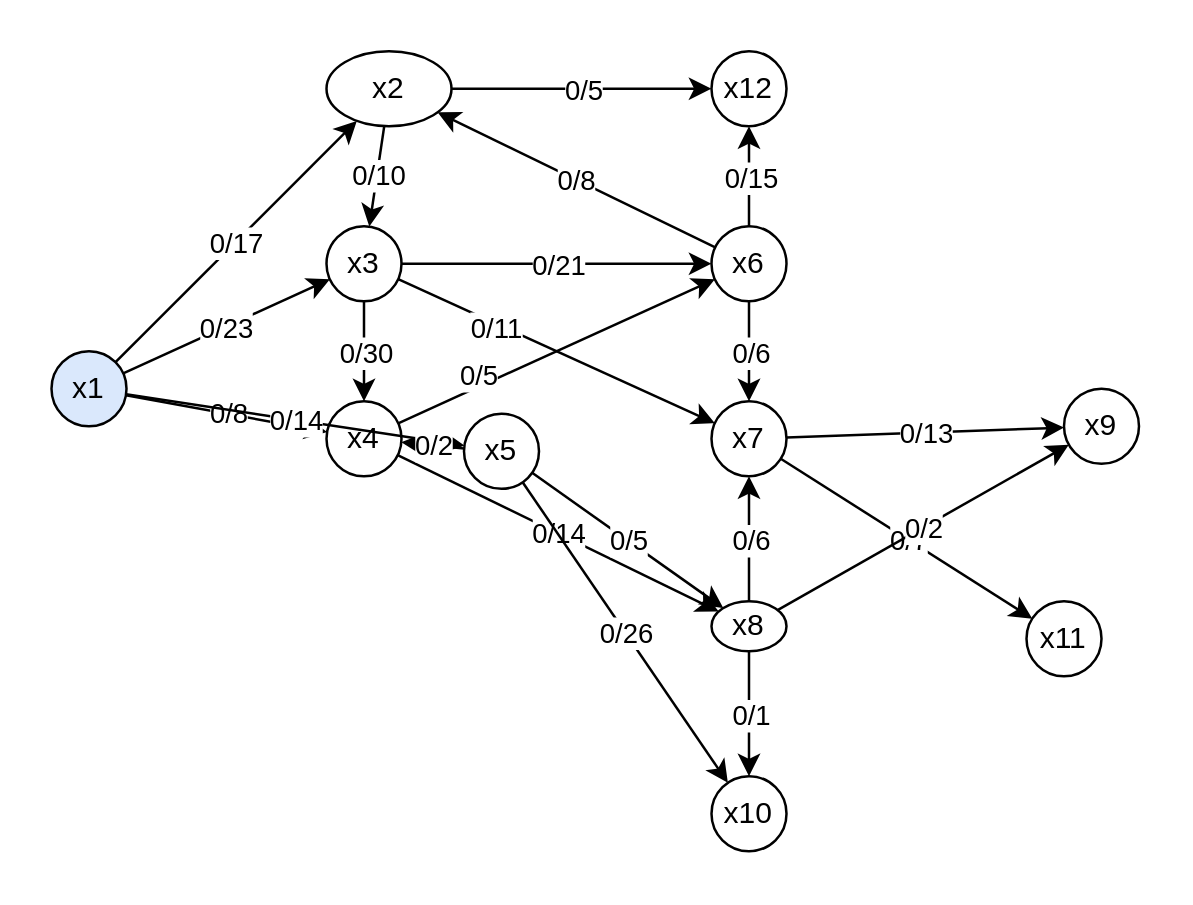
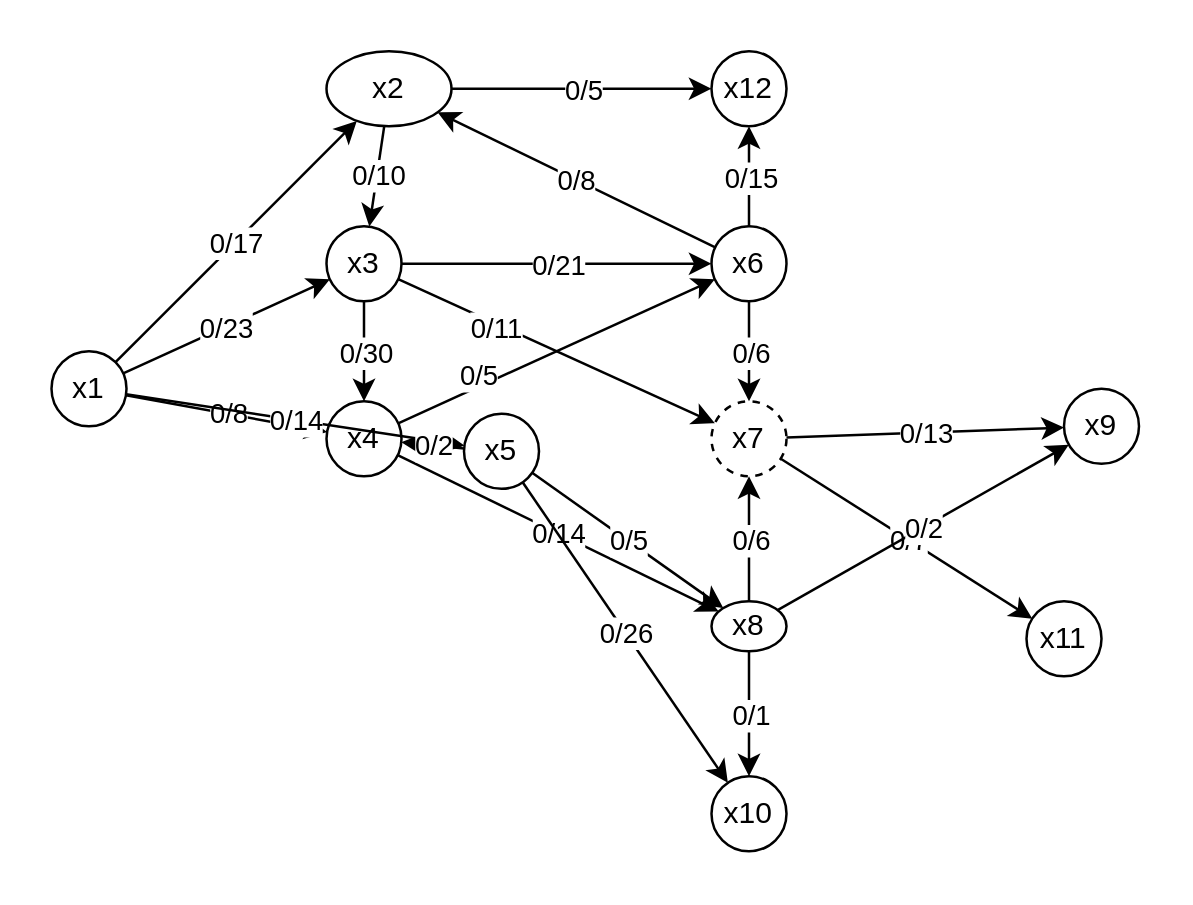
node "x1": fillcolor #dae8fc -> #ffffff
node "x7": style solid -> dashed
